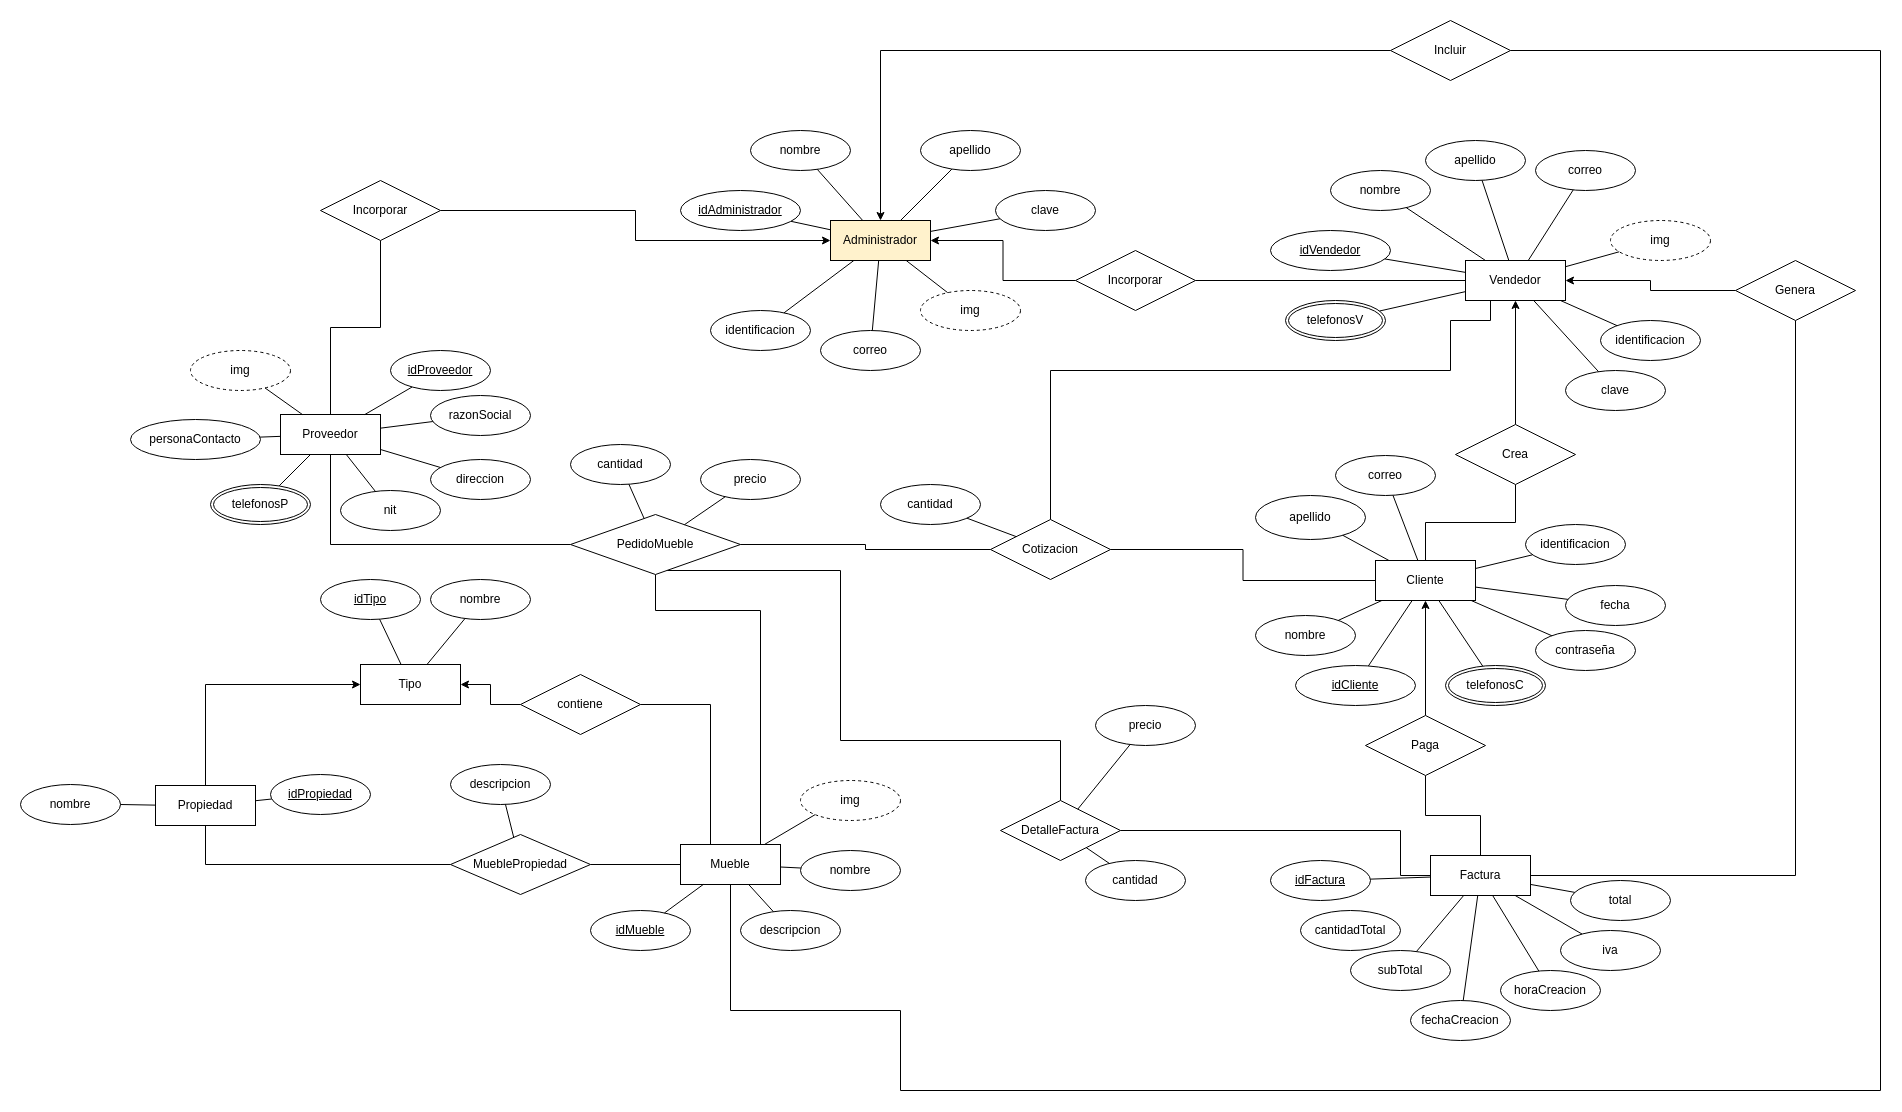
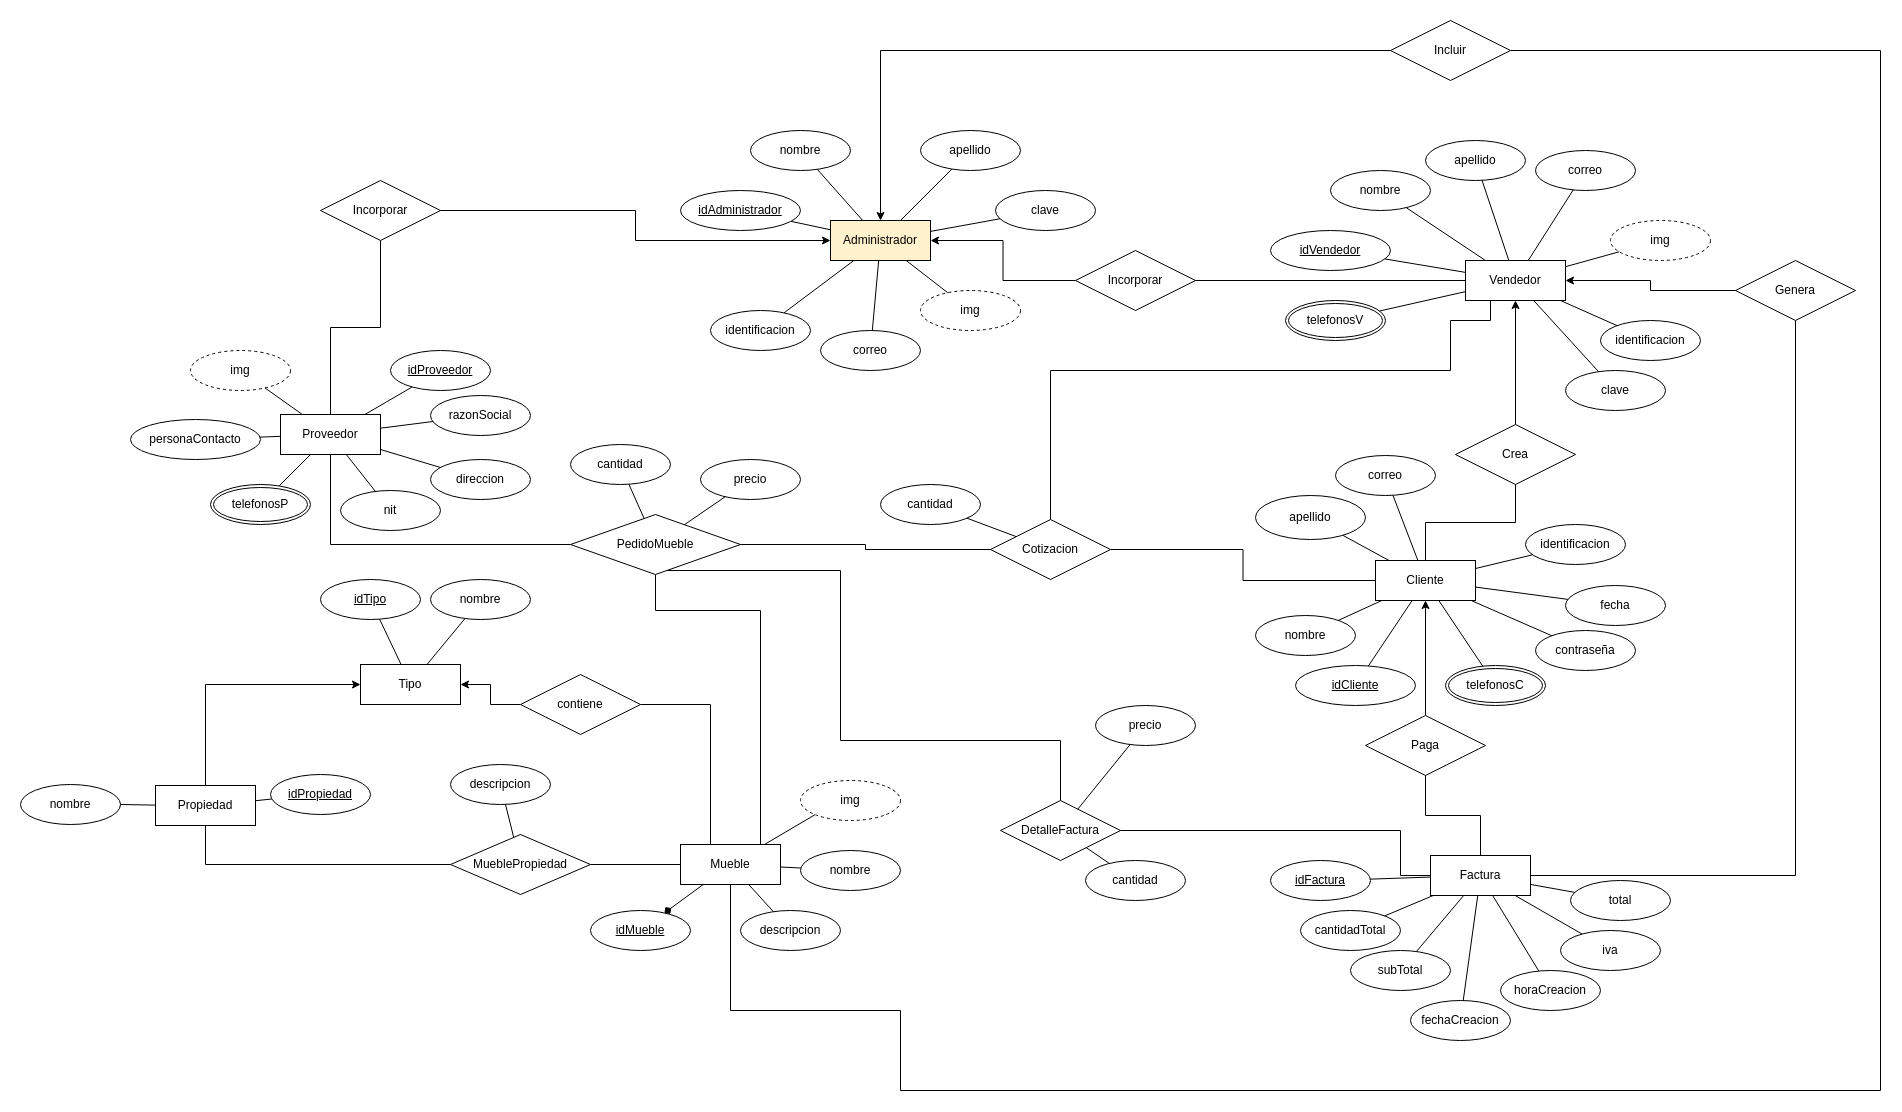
edge "Factura" -- "cantidadTotal": added
edge "Mueble" -- "idMueble": arrowhead none -> diamond
